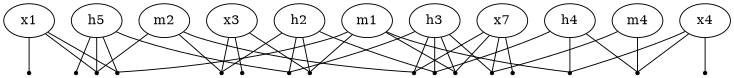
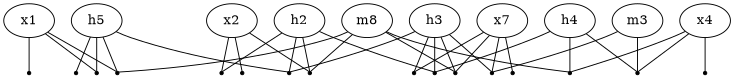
node "m2": removed
node "x3": label "x3" -> "x2"
node "m1": label "m1" -> "m8"
node "m4": label "m4" -> "m3"
